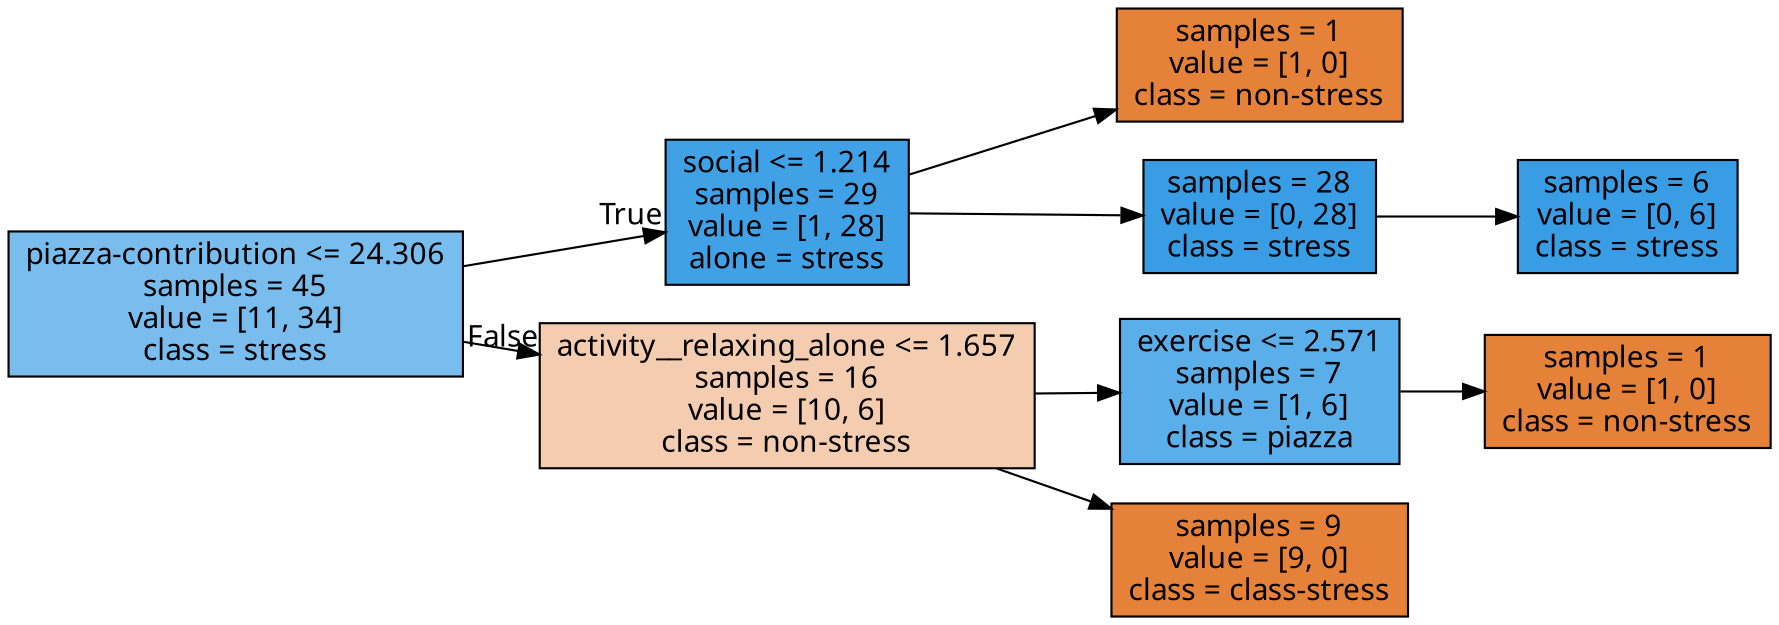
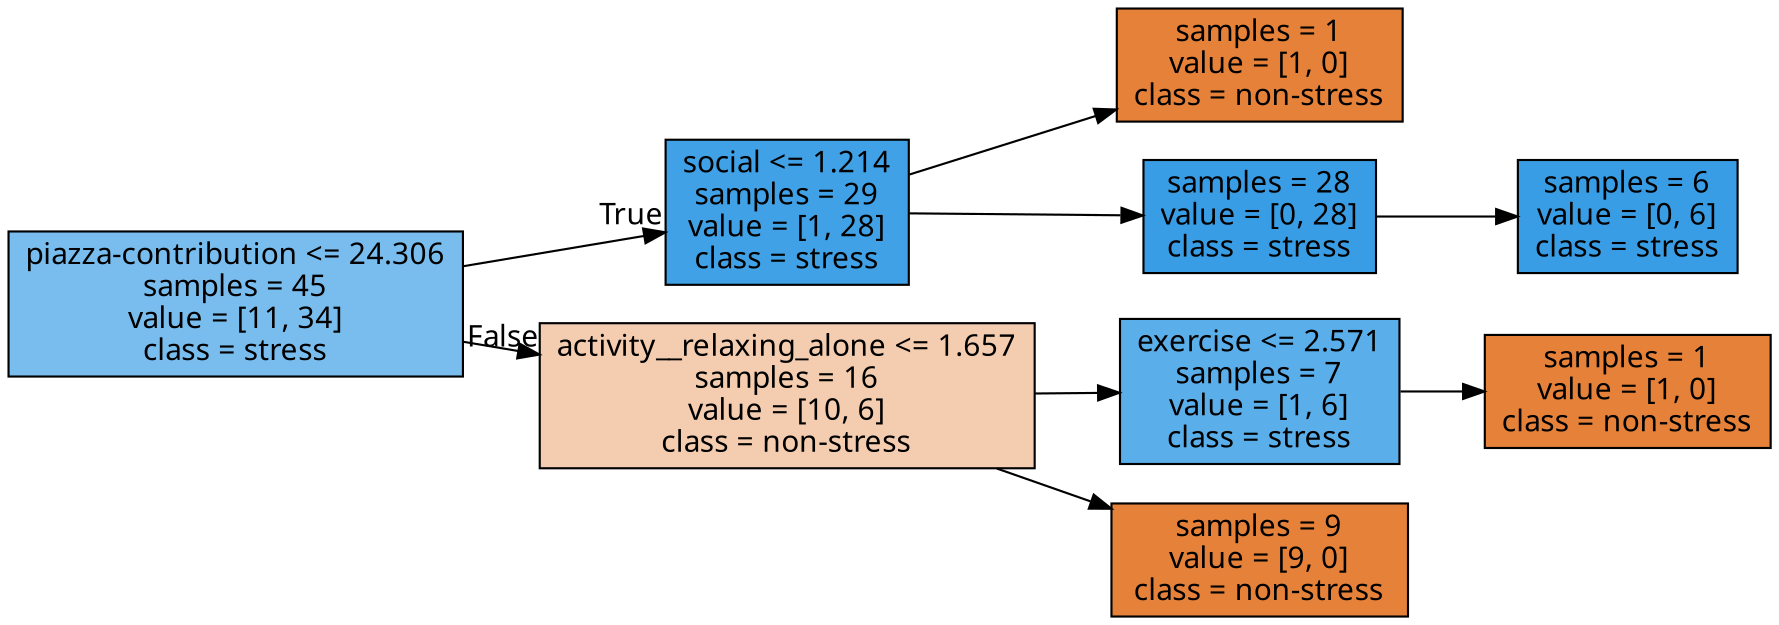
node "social <= 1.214 samples = 29 value = [1, 28] alone = stress": label "social <= 1.214 samples = 29 value = [1, 28] alone = stress" -> "social <= 1.214 samples = 29 value = [1, 28] class = stress"
node "exercise <= 2.571 samples = 7 value = [1, 6] class = piazza": label "exercise <= 2.571 samples = 7 value = [1, 6] class = piazza" -> "exercise <= 2.571 samples = 7 value = [1, 6] class = stress"
node "samples = 9 value = [9, 0] class = class-stress": label "samples = 9 value = [9, 0] class = class-stress" -> "samples = 9 value = [9, 0] class = non-stress"
